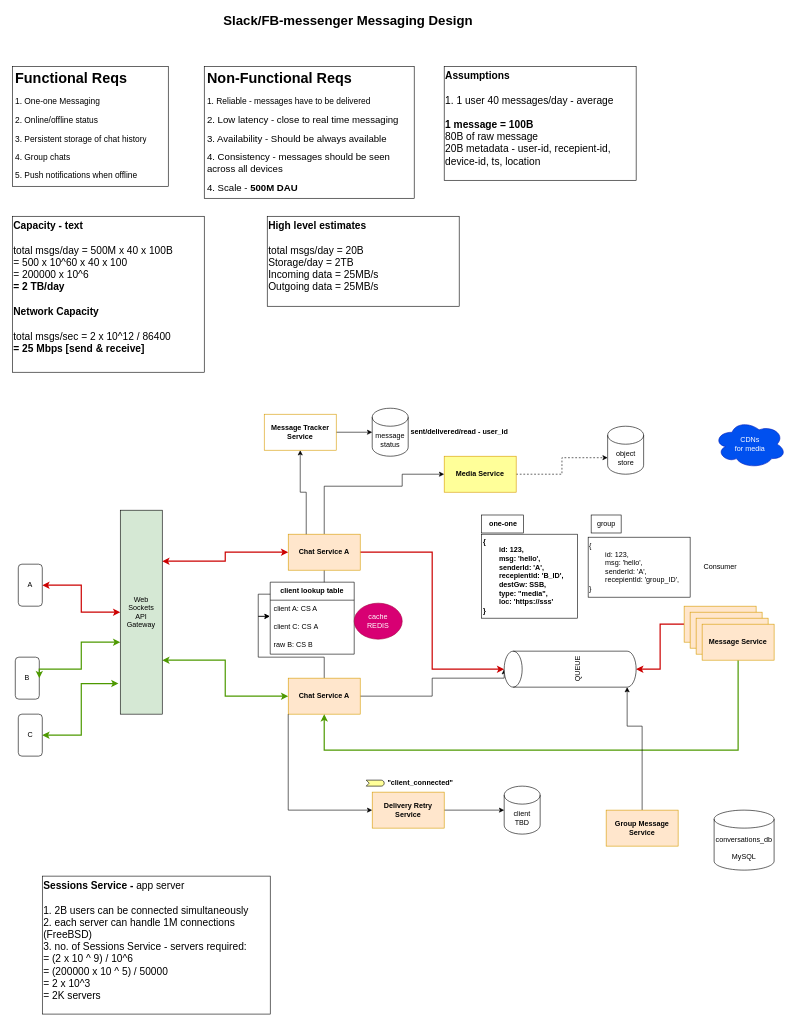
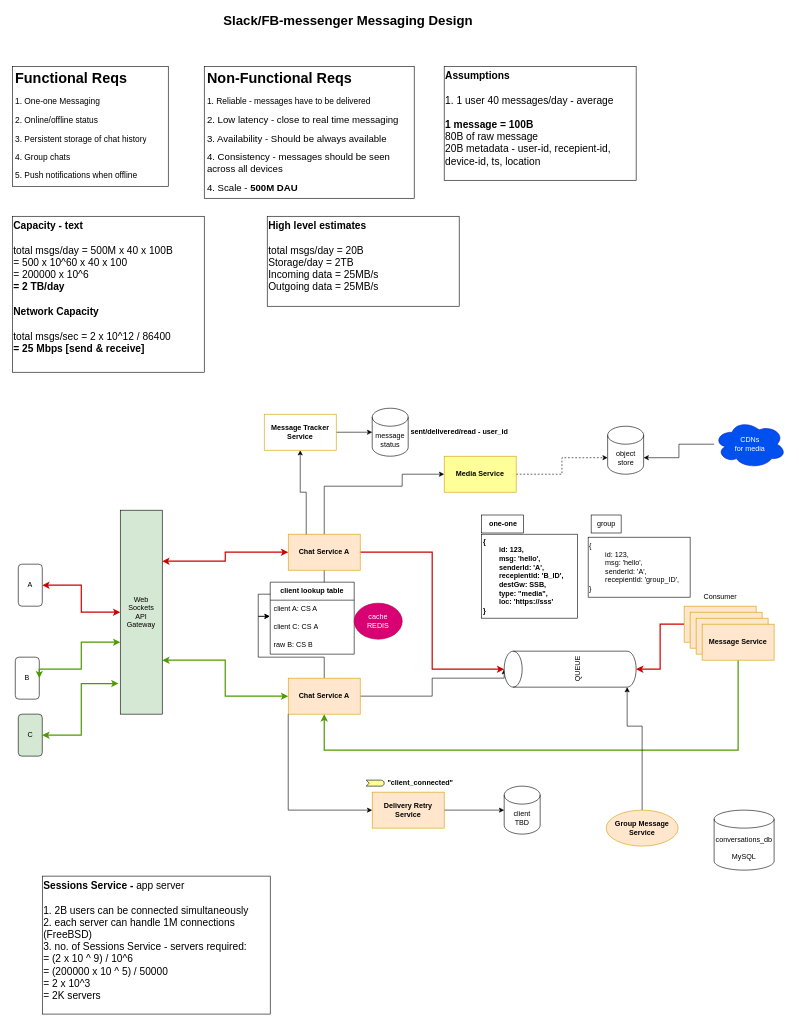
edge "CDNs for media" -> "object store": added
node "Consumer": moved (720, 567) -> (720, 597)
node "C": fillcolor #ffffff -> #d5e8d4
node "Group Message Service": shape rectangle -> ellipse
